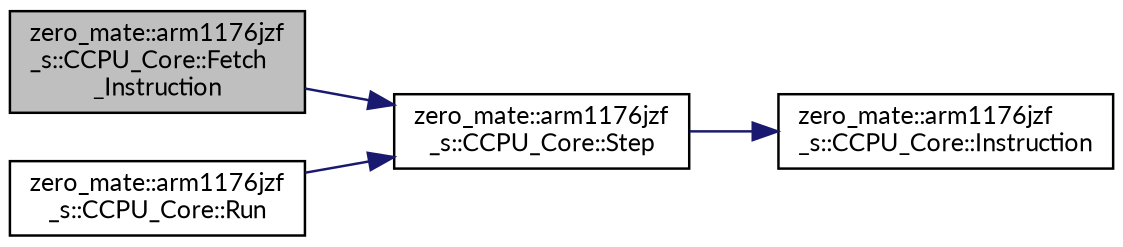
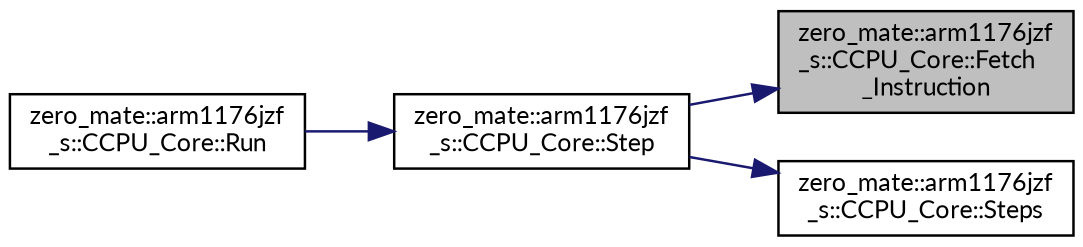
edge "zero_mate::arm1176jzf _s::CCPU_Core::Fetch _Instruction" -> "zero_mate::arm1176jzf _s::CCPU_Core::Step": reversed
node "zero_mate::arm1176jzf _s::CCPU_Core::Instruction": label "zero_mate::arm1176jzf _s::CCPU_Core::Instruction" -> "zero_mate::arm1176jzf _s::CCPU_Core::Steps"
